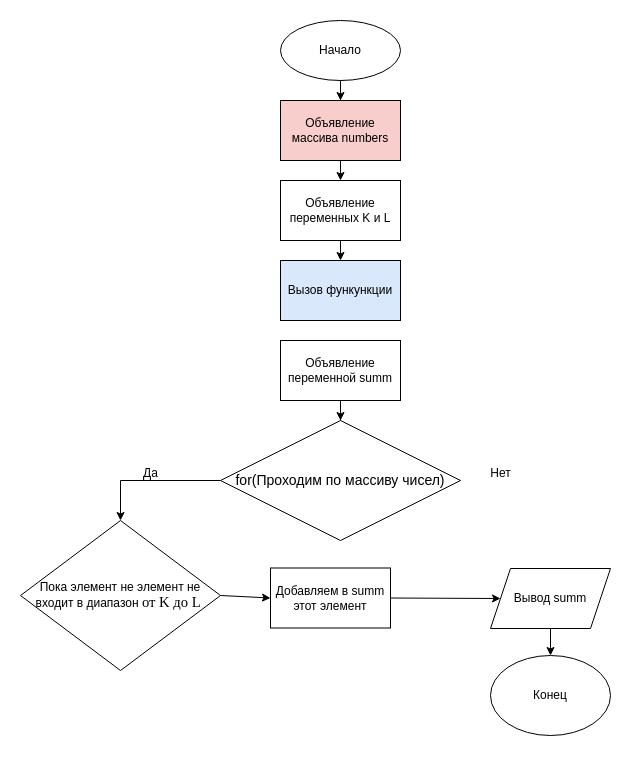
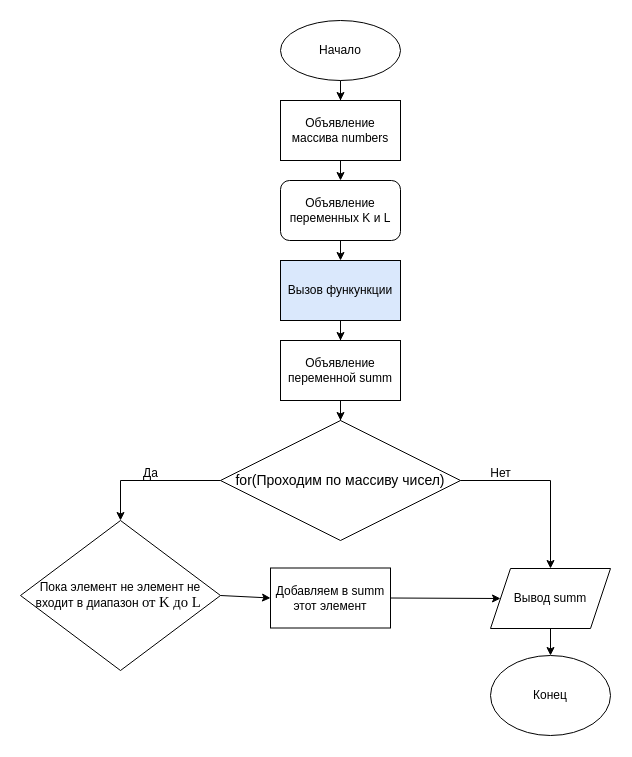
node "Объявление массива numbers": fillcolor #f8cecc -> #ffffff
node "Объявление переменных K и L": shape rectangle -> rounded rectangle
edge "Вызов функункции" -> "Объявление переменной summ": added
edge "for(Проходим по массиву чисел)" -> "Вывод summ": added
